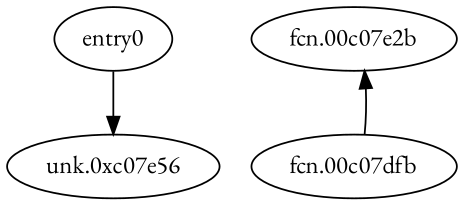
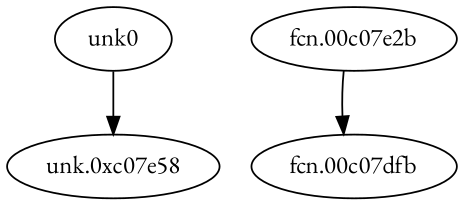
node "entry0": label "entry0" -> "unk0"
edge "fcn.00c07dfb" -> "fcn.00c07e2b": reversed
node "unk.0xc07e56": label "unk.0xc07e56" -> "unk.0xc07e58"
